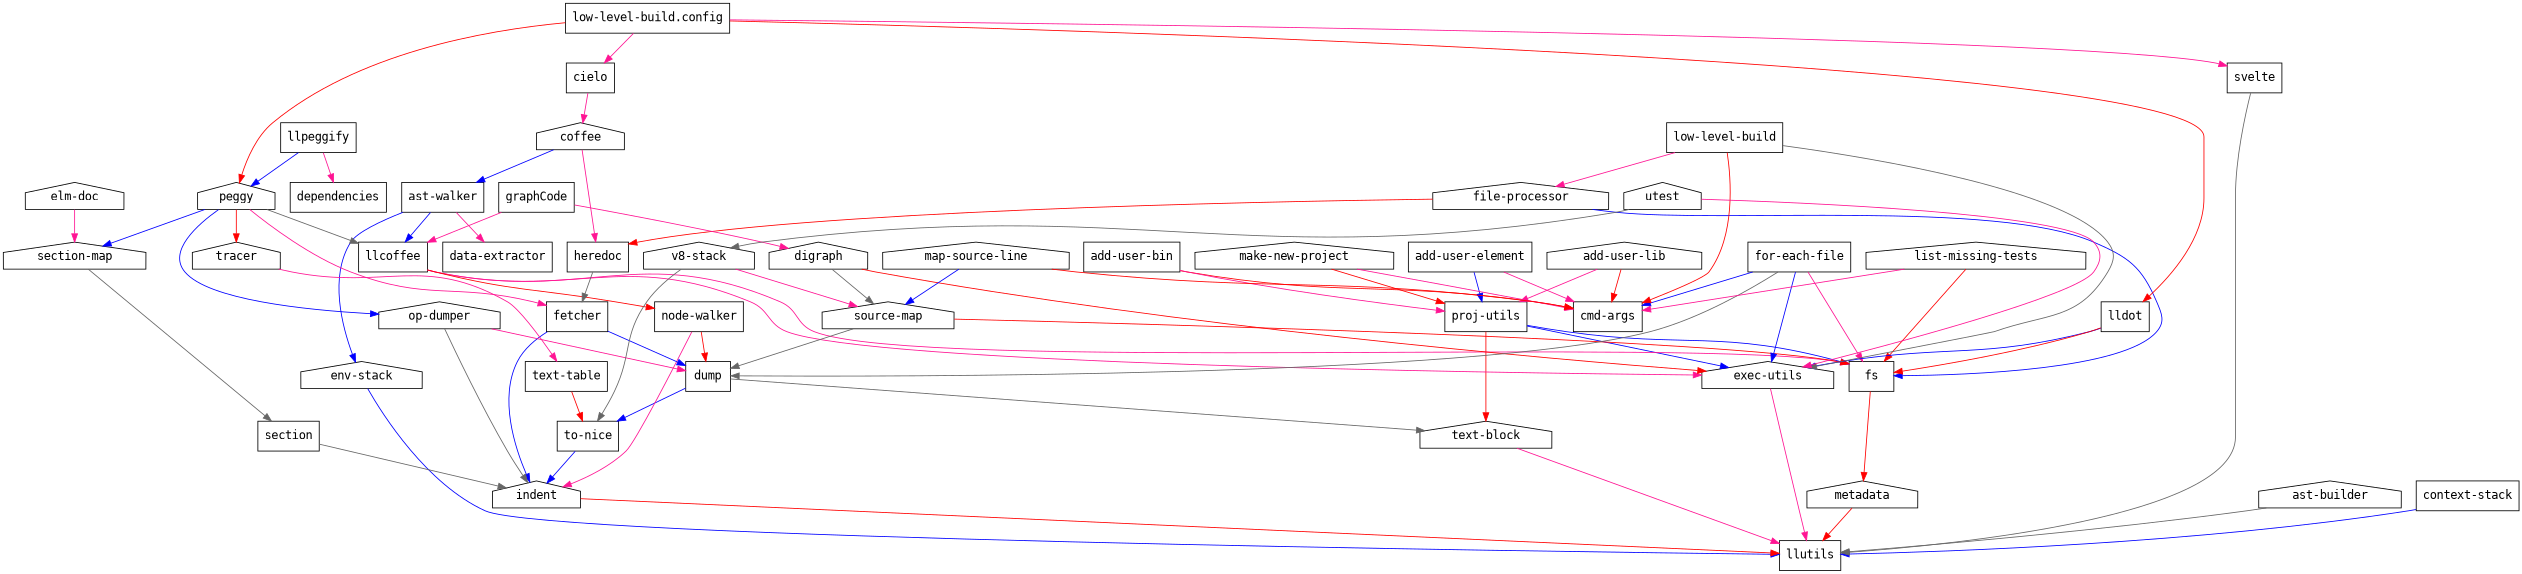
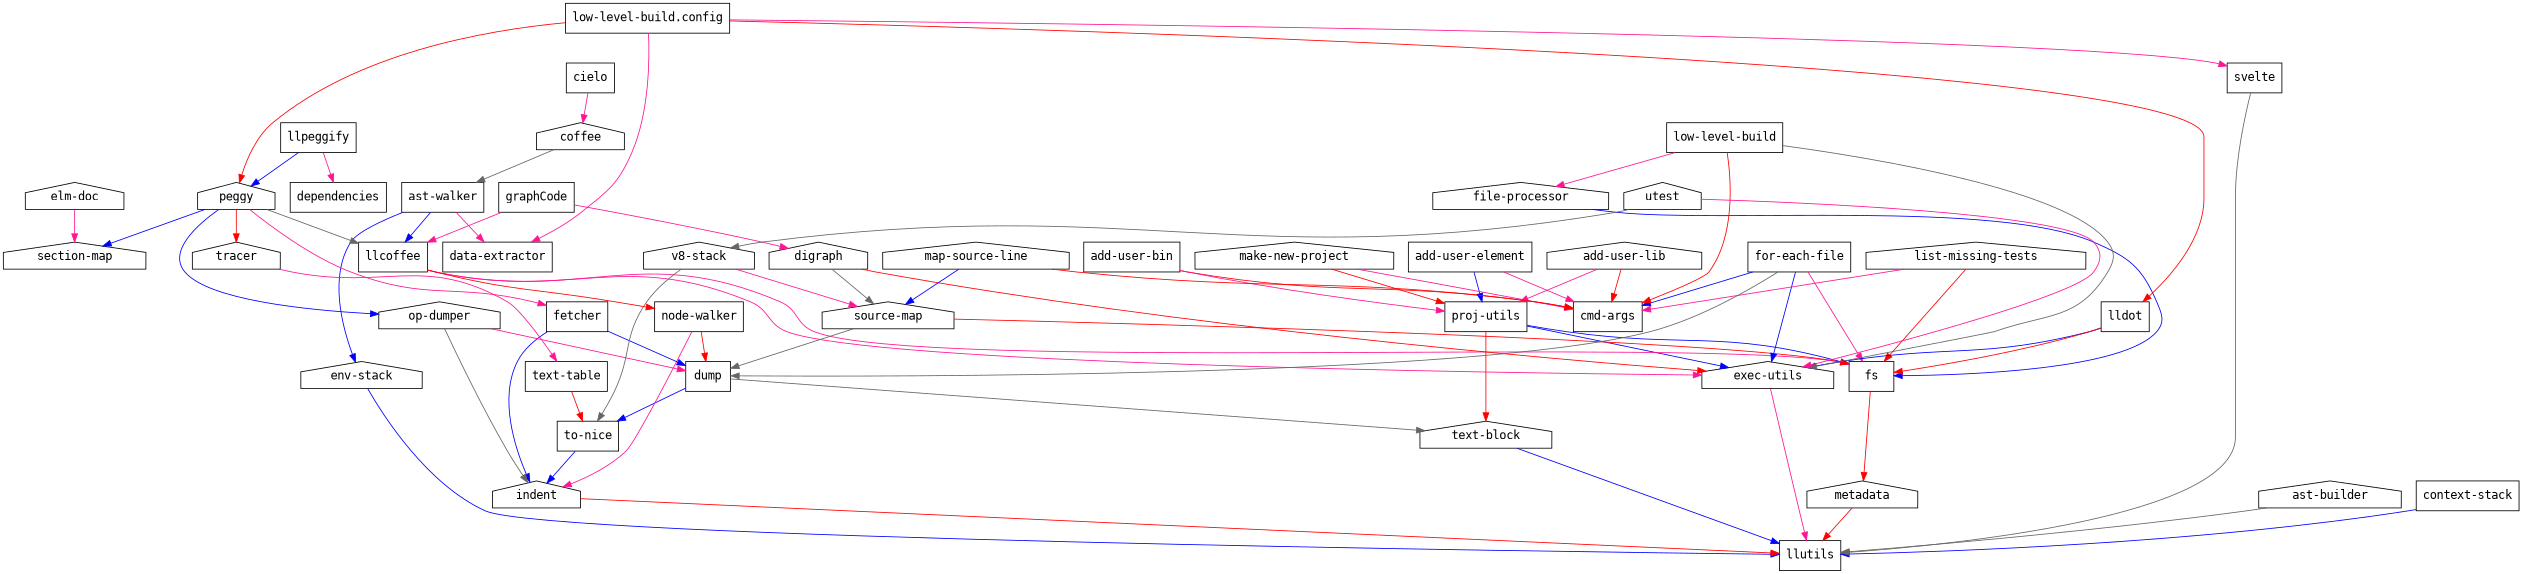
edge "low-level-build.config" -> "cielo": now "low-level-build.config" -> "data-extractor"
edge "coffee" -> "ast-walker": color blue -> gray40
node "heredoc": removed
node "section": removed
edge "text-block" -> "llutils": color deeppink -> blue
